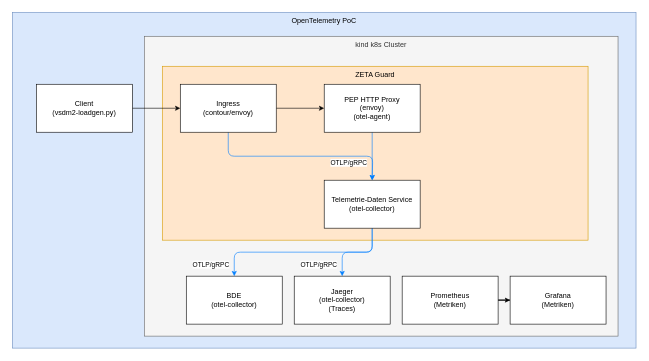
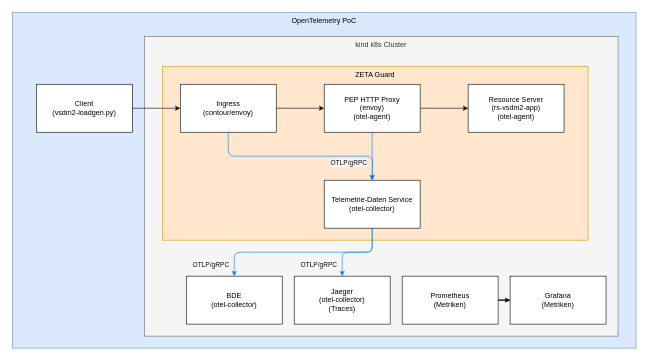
edge "PEP HTTP Proxy (envoy) (otel-agent)" -> "Resource Server (rs-vsdm2-app) (otel-agent)": added
node "Resource Server (rs-vsdm2-app) (otel-agent)": added
